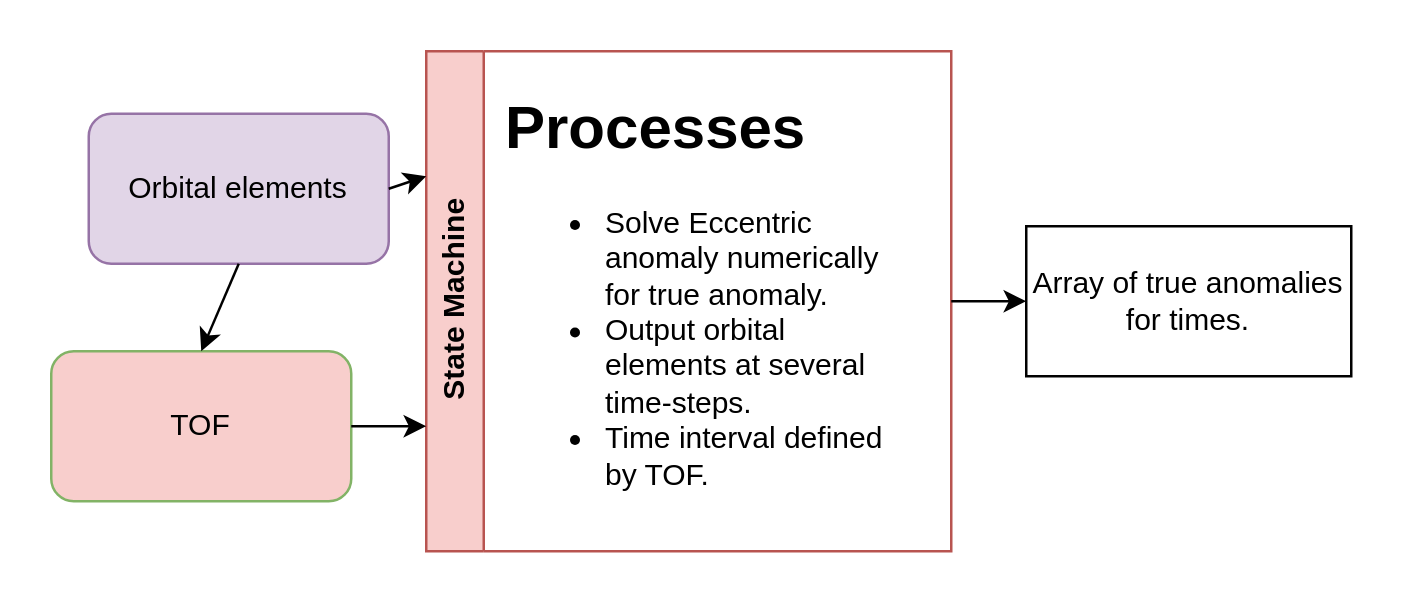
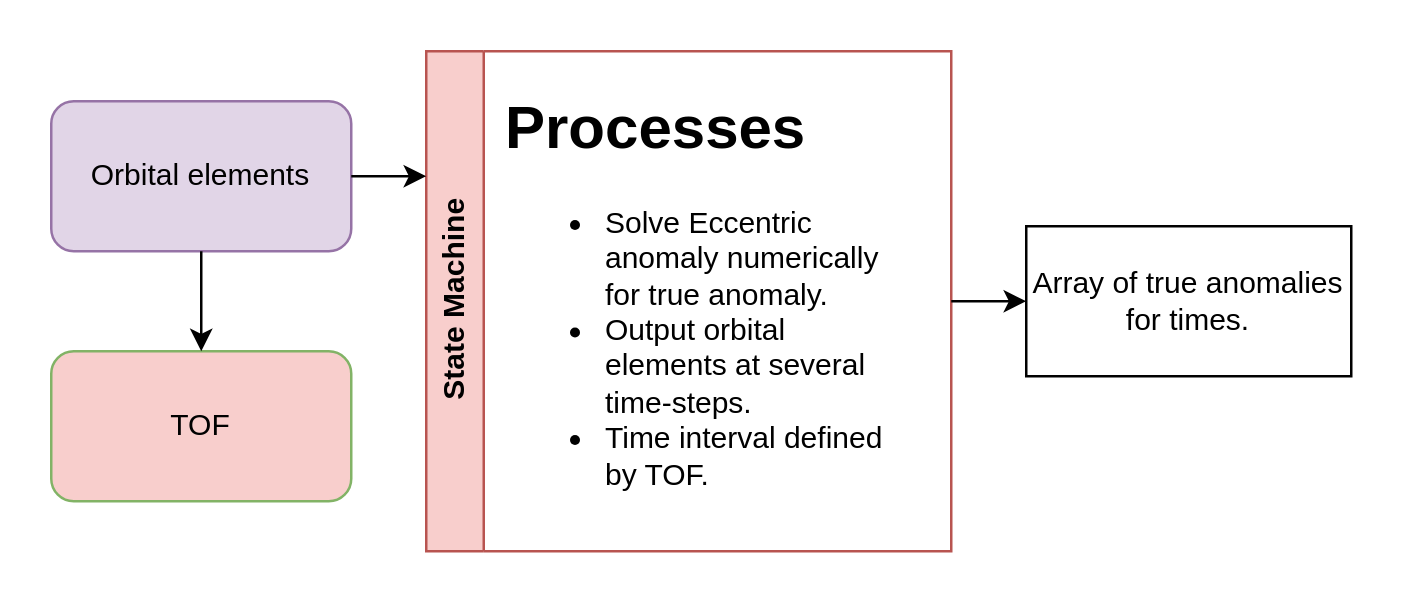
node "Orbital elements": moved (239, 189) -> (201, 176)
edge "TOF" -> "State Machine": removed
